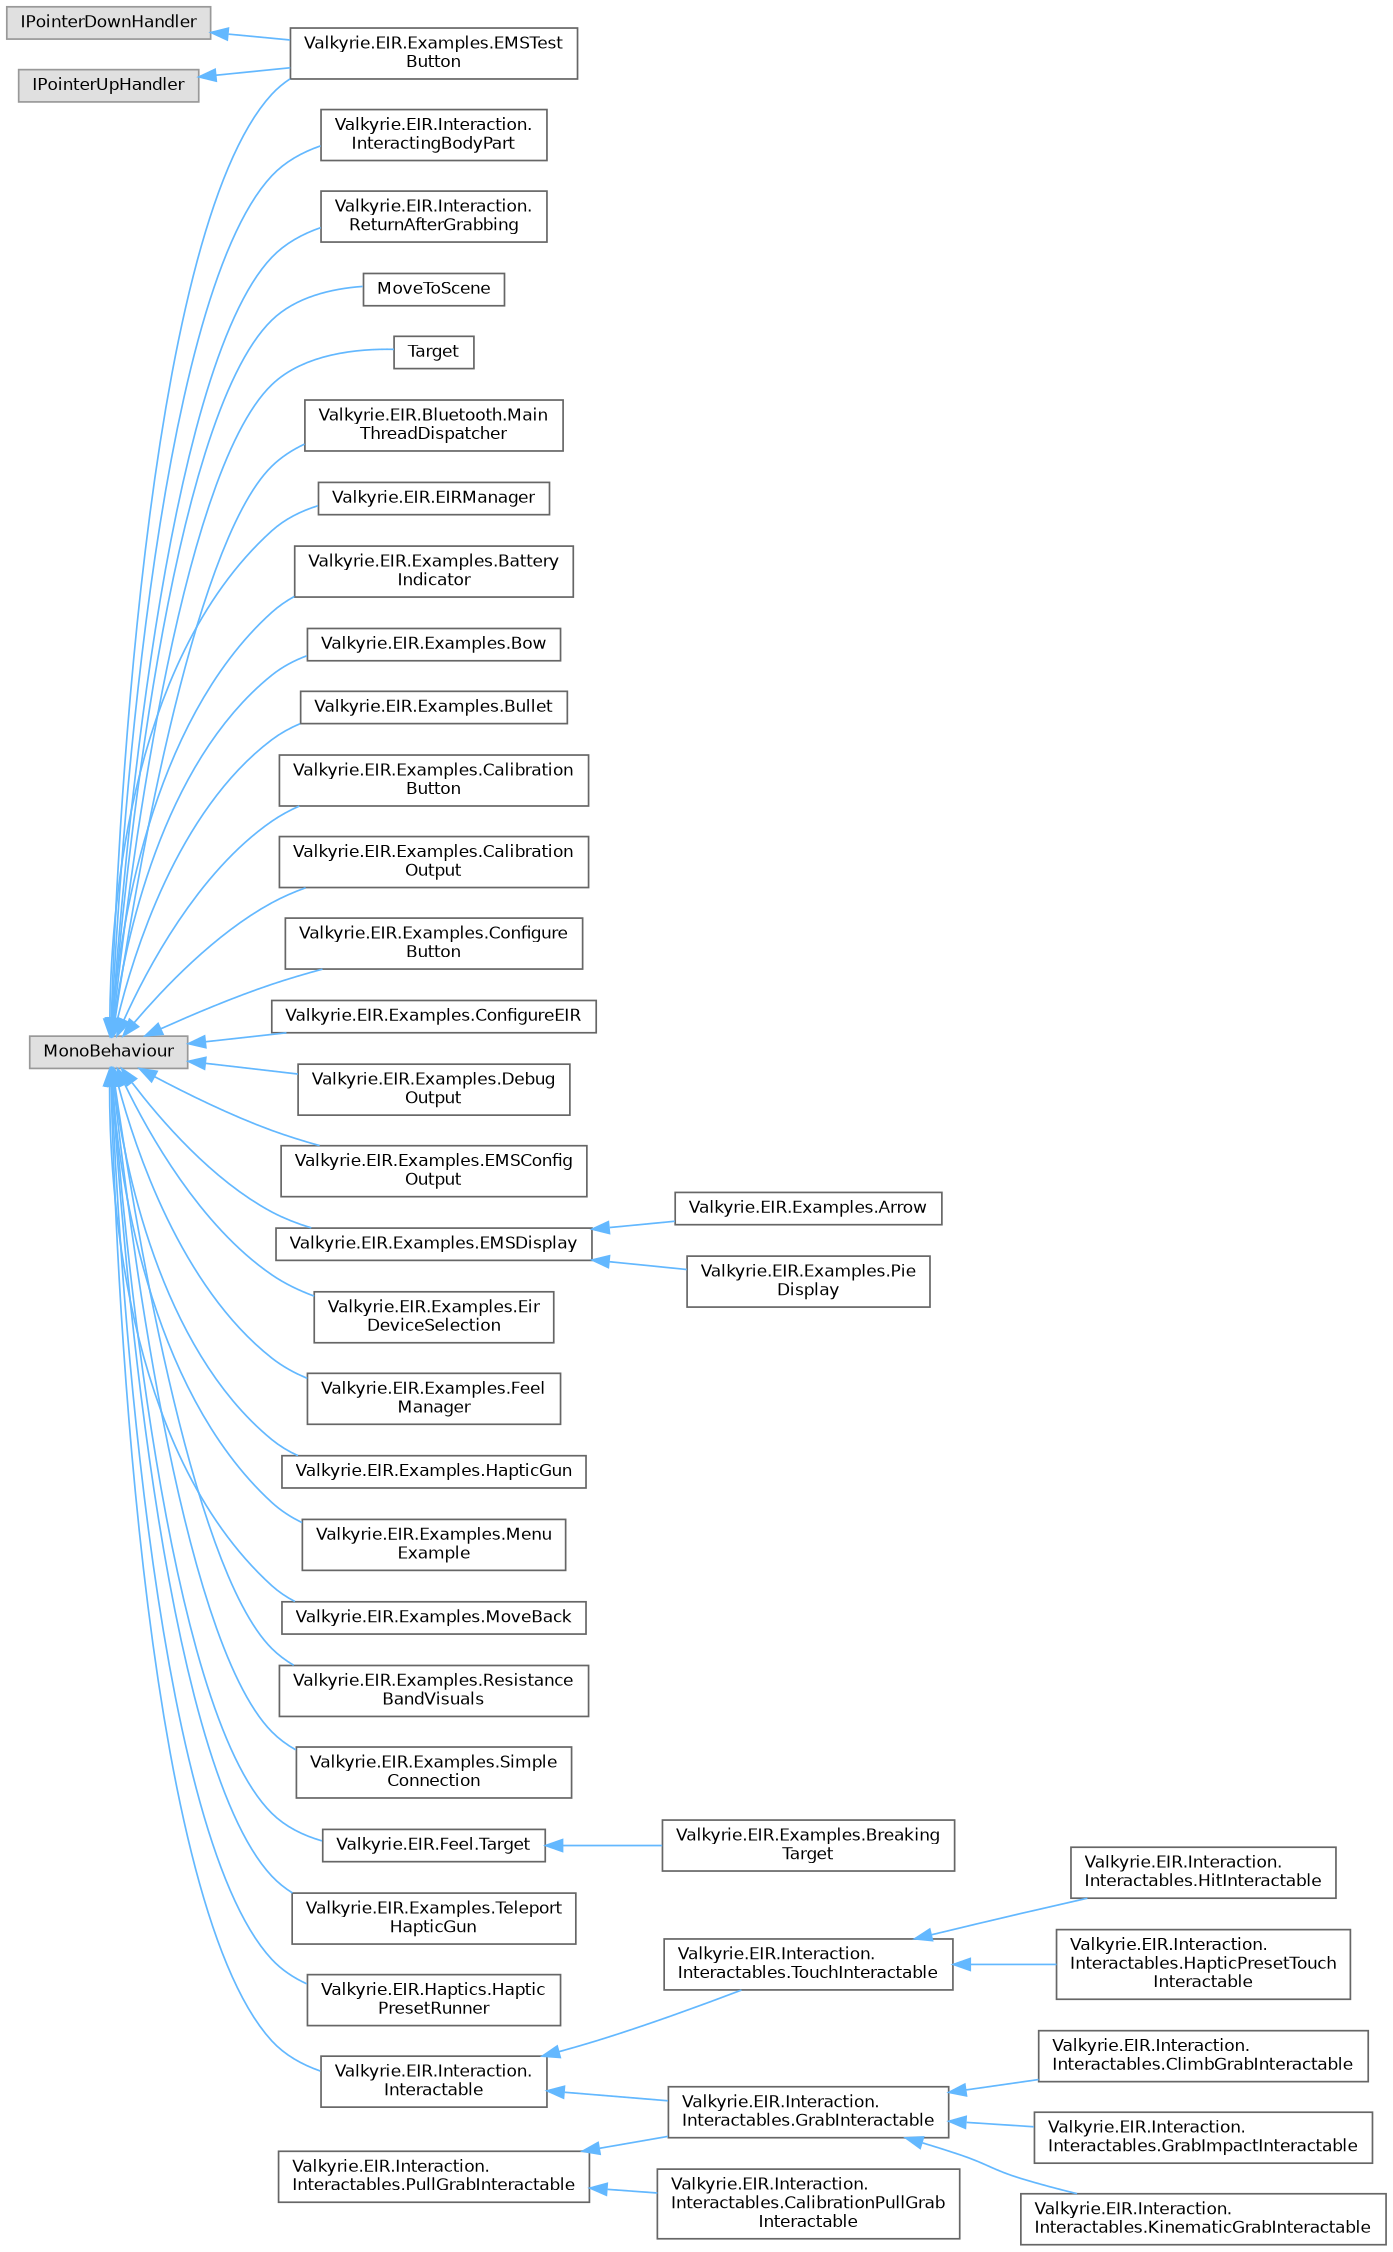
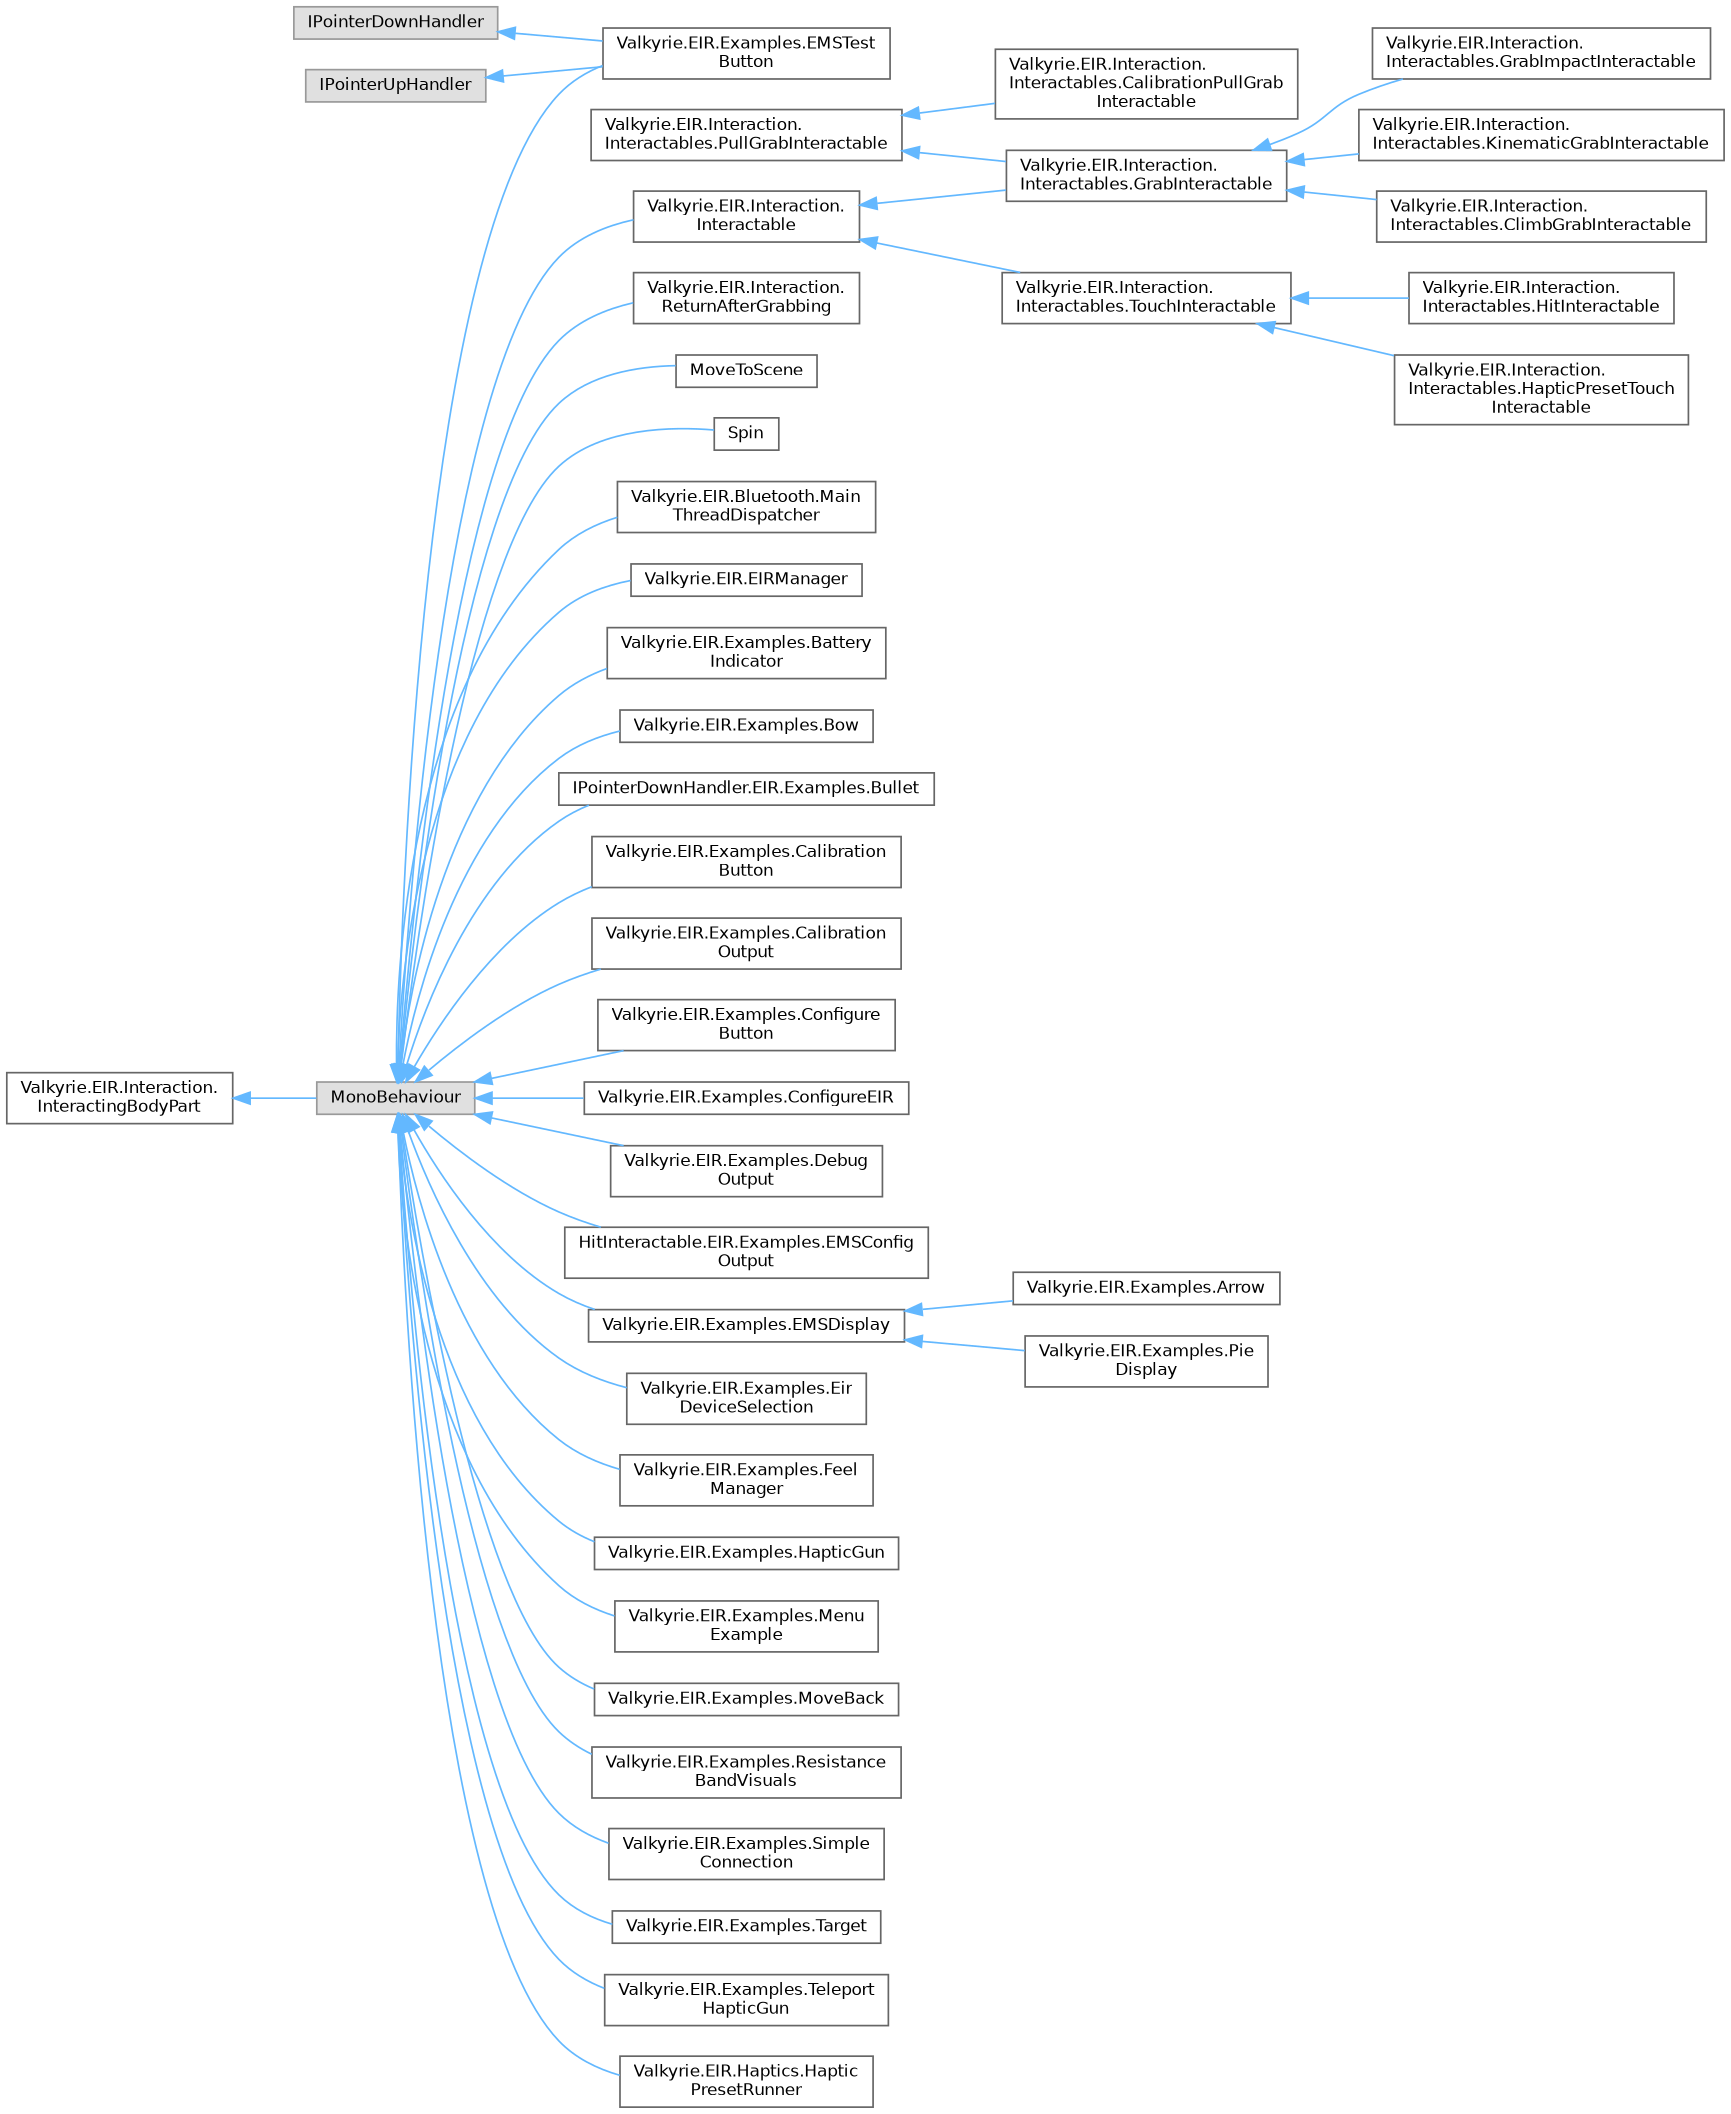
node "Target": label "Target" -> "Spin"
edge "Valkyrie.EIR.Interaction. InteractingBodyPart" -> "MonoBehaviour": reversed
node "Valkyrie.EIR.Examples.Bullet": label "Valkyrie.EIR.Examples.Bullet" -> "IPointerDownHandler.EIR.Examples.Bullet"
node "Valkyrie.EIR.Examples.EMSConfig Output": label "Valkyrie.EIR.Examples.EMSConfig Output" -> "HitInteractable.EIR.Examples.EMSConfig Output"
node "Valkyrie.EIR.Feel.Target": label "Valkyrie.EIR.Feel.Target" -> "Valkyrie.EIR.Examples.Target"
node "Valkyrie.EIR.Examples.Breaking Target": removed
